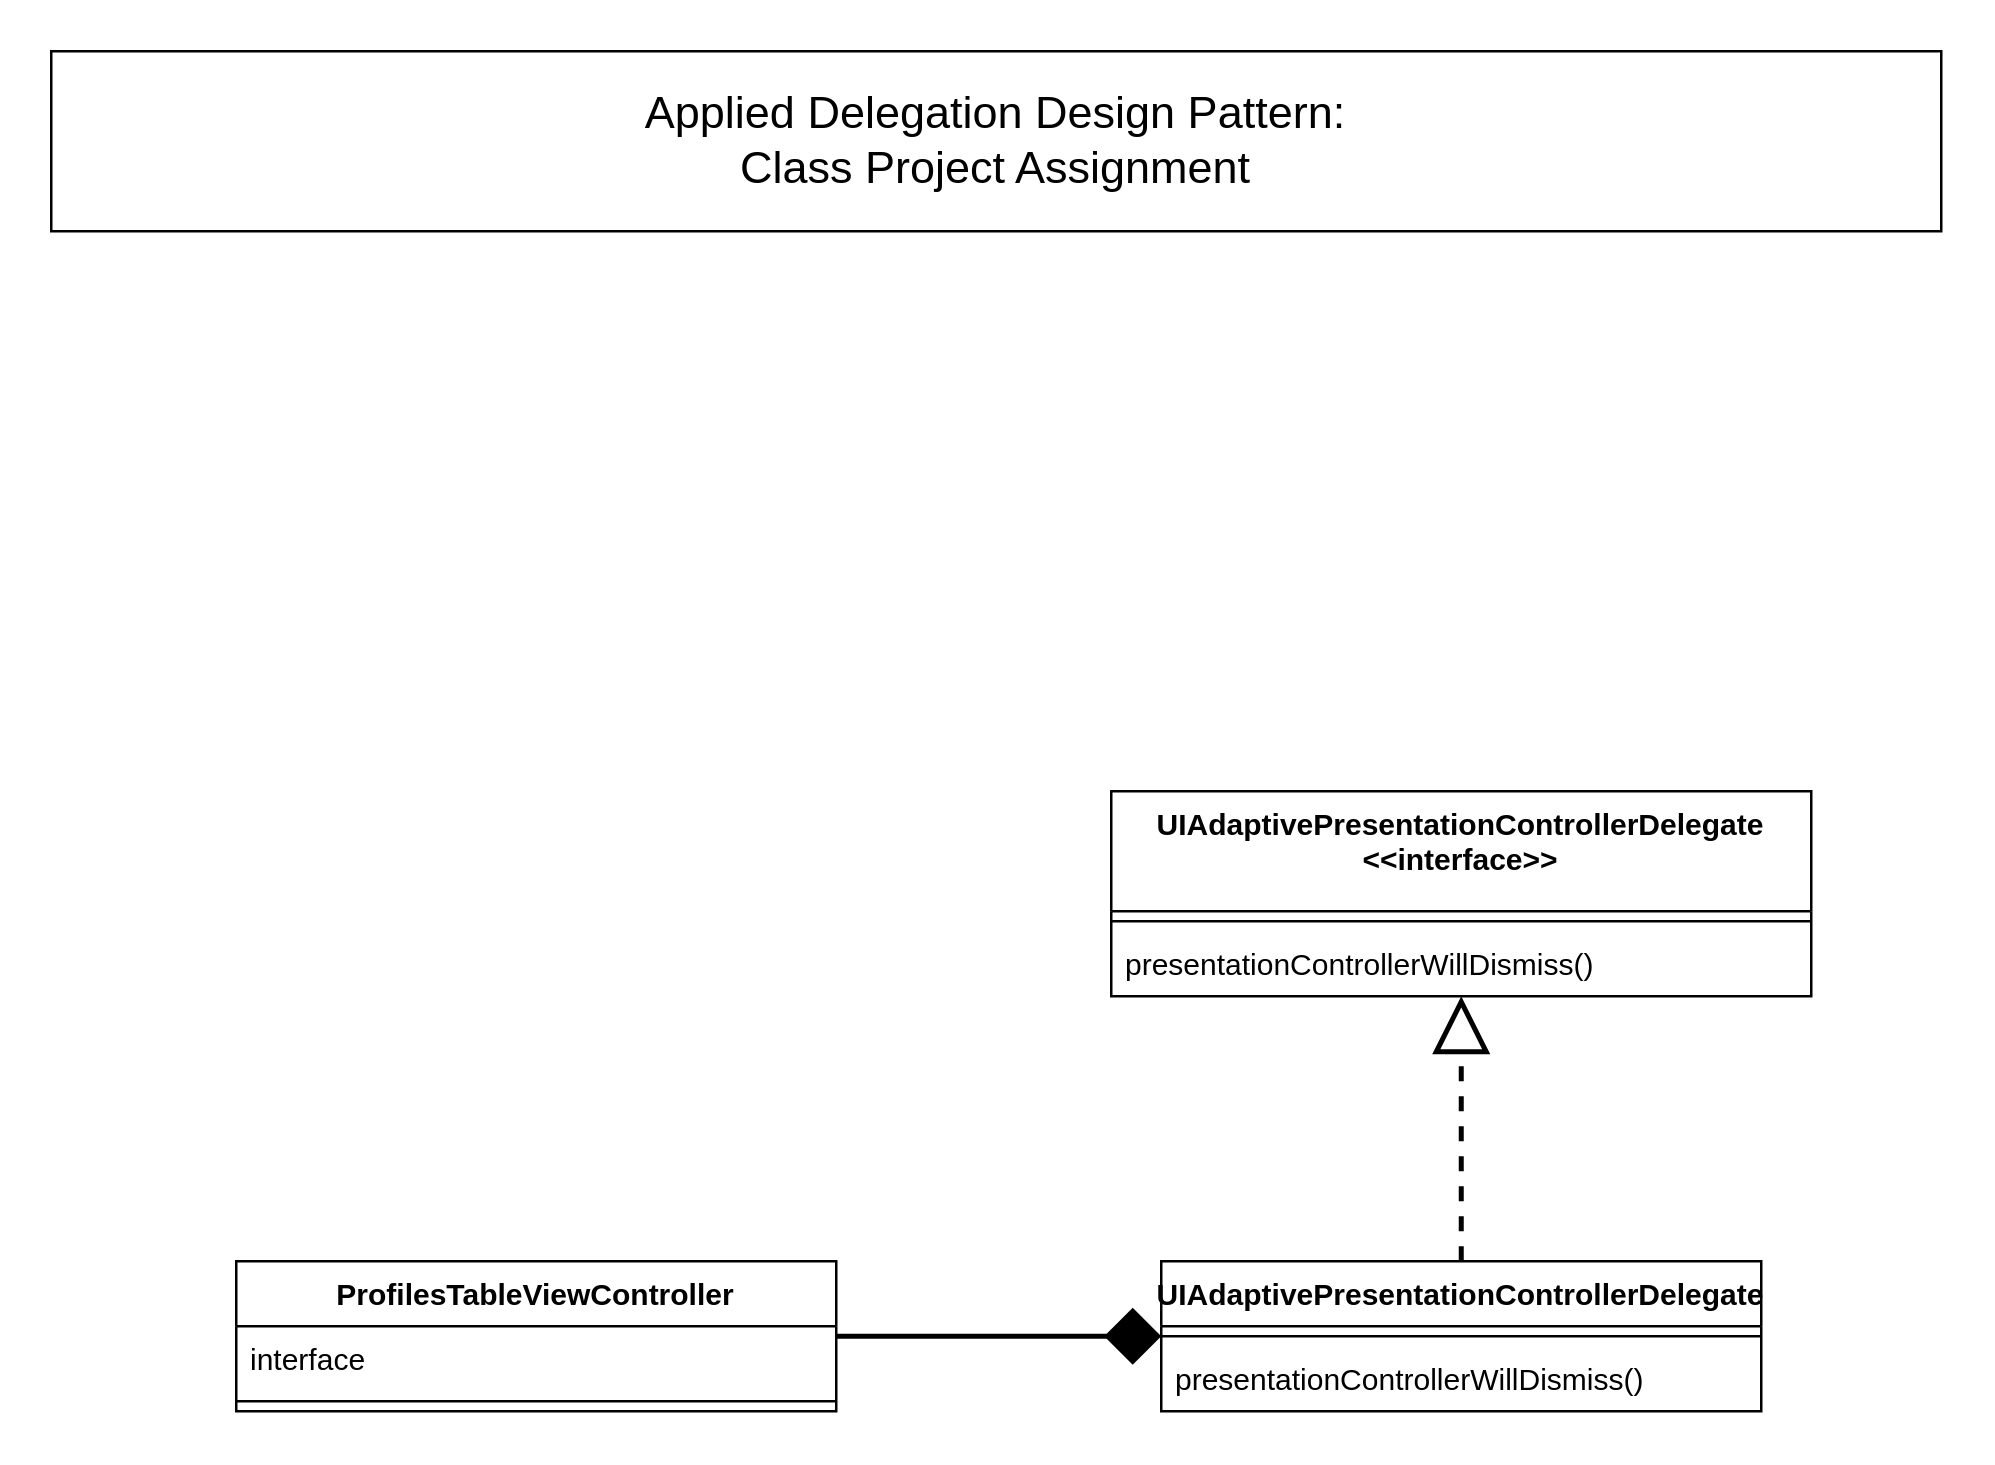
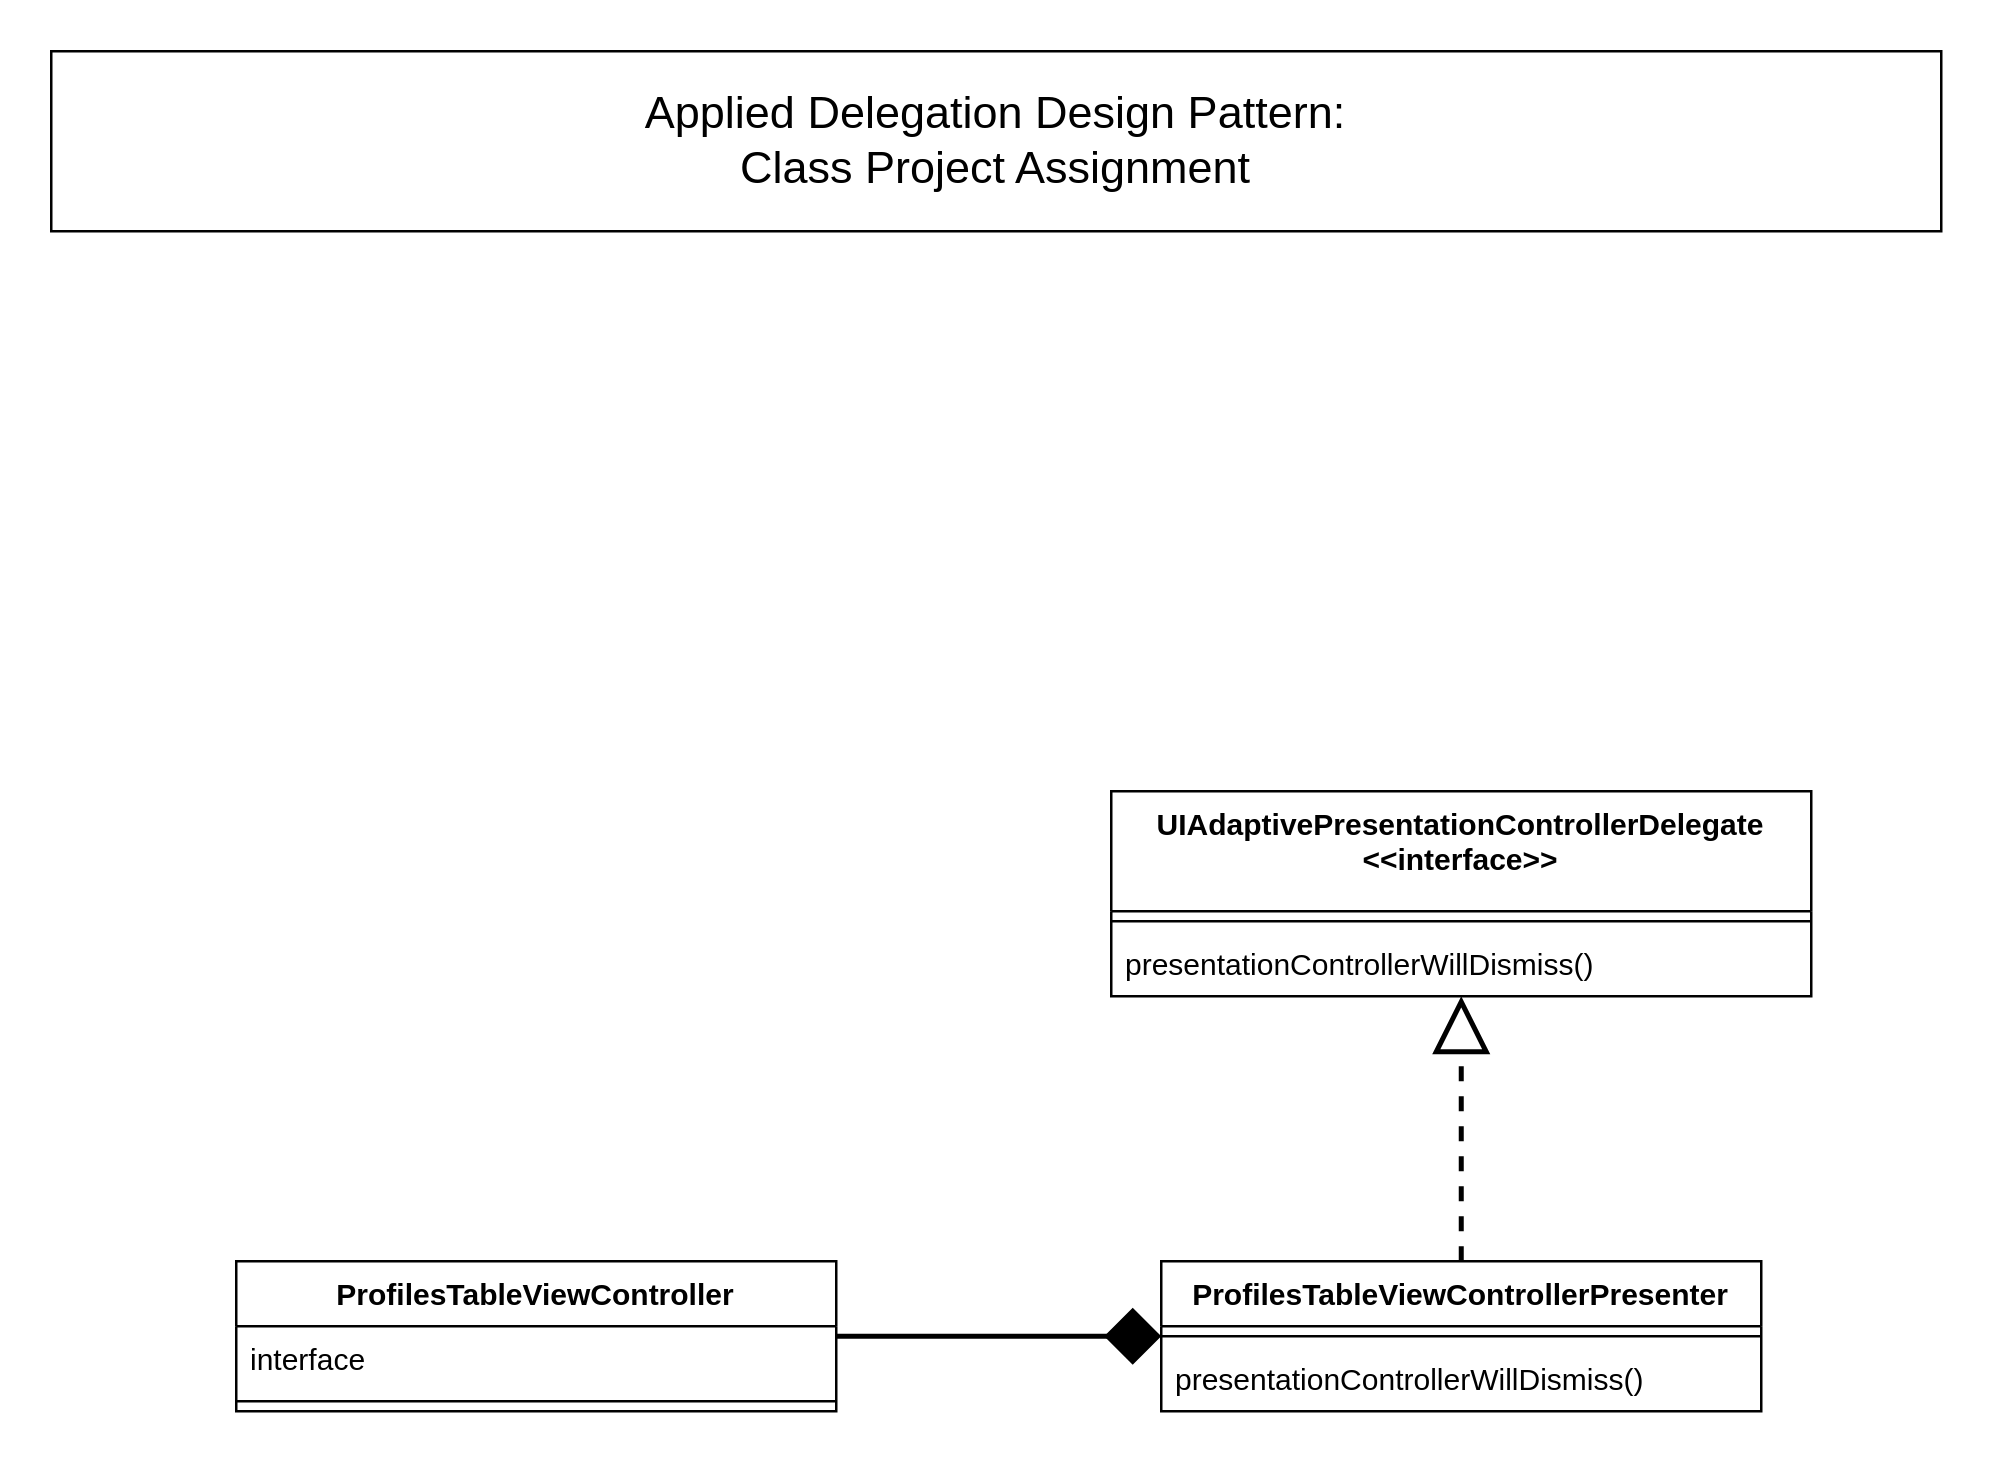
node "UIAdaptivePresentationControllerDelegate": label "UIAdaptivePresentationControllerDelegate" -> "ProfilesTableViewControllerPresenter"
